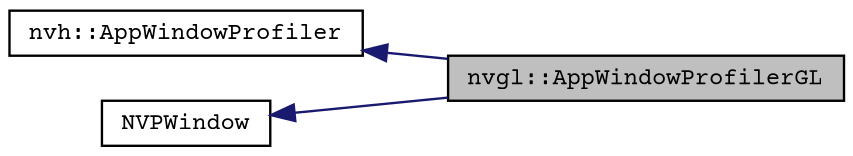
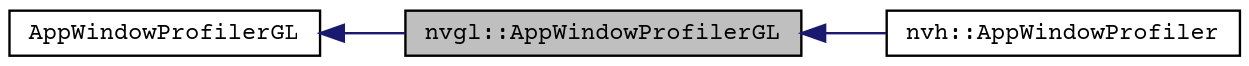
edge "nvgl::AppWindowProfilerGL" -> "nvh::AppWindowProfiler": reversed
node "NVPWindow": label "NVPWindow" -> "AppWindowProfilerGL"
